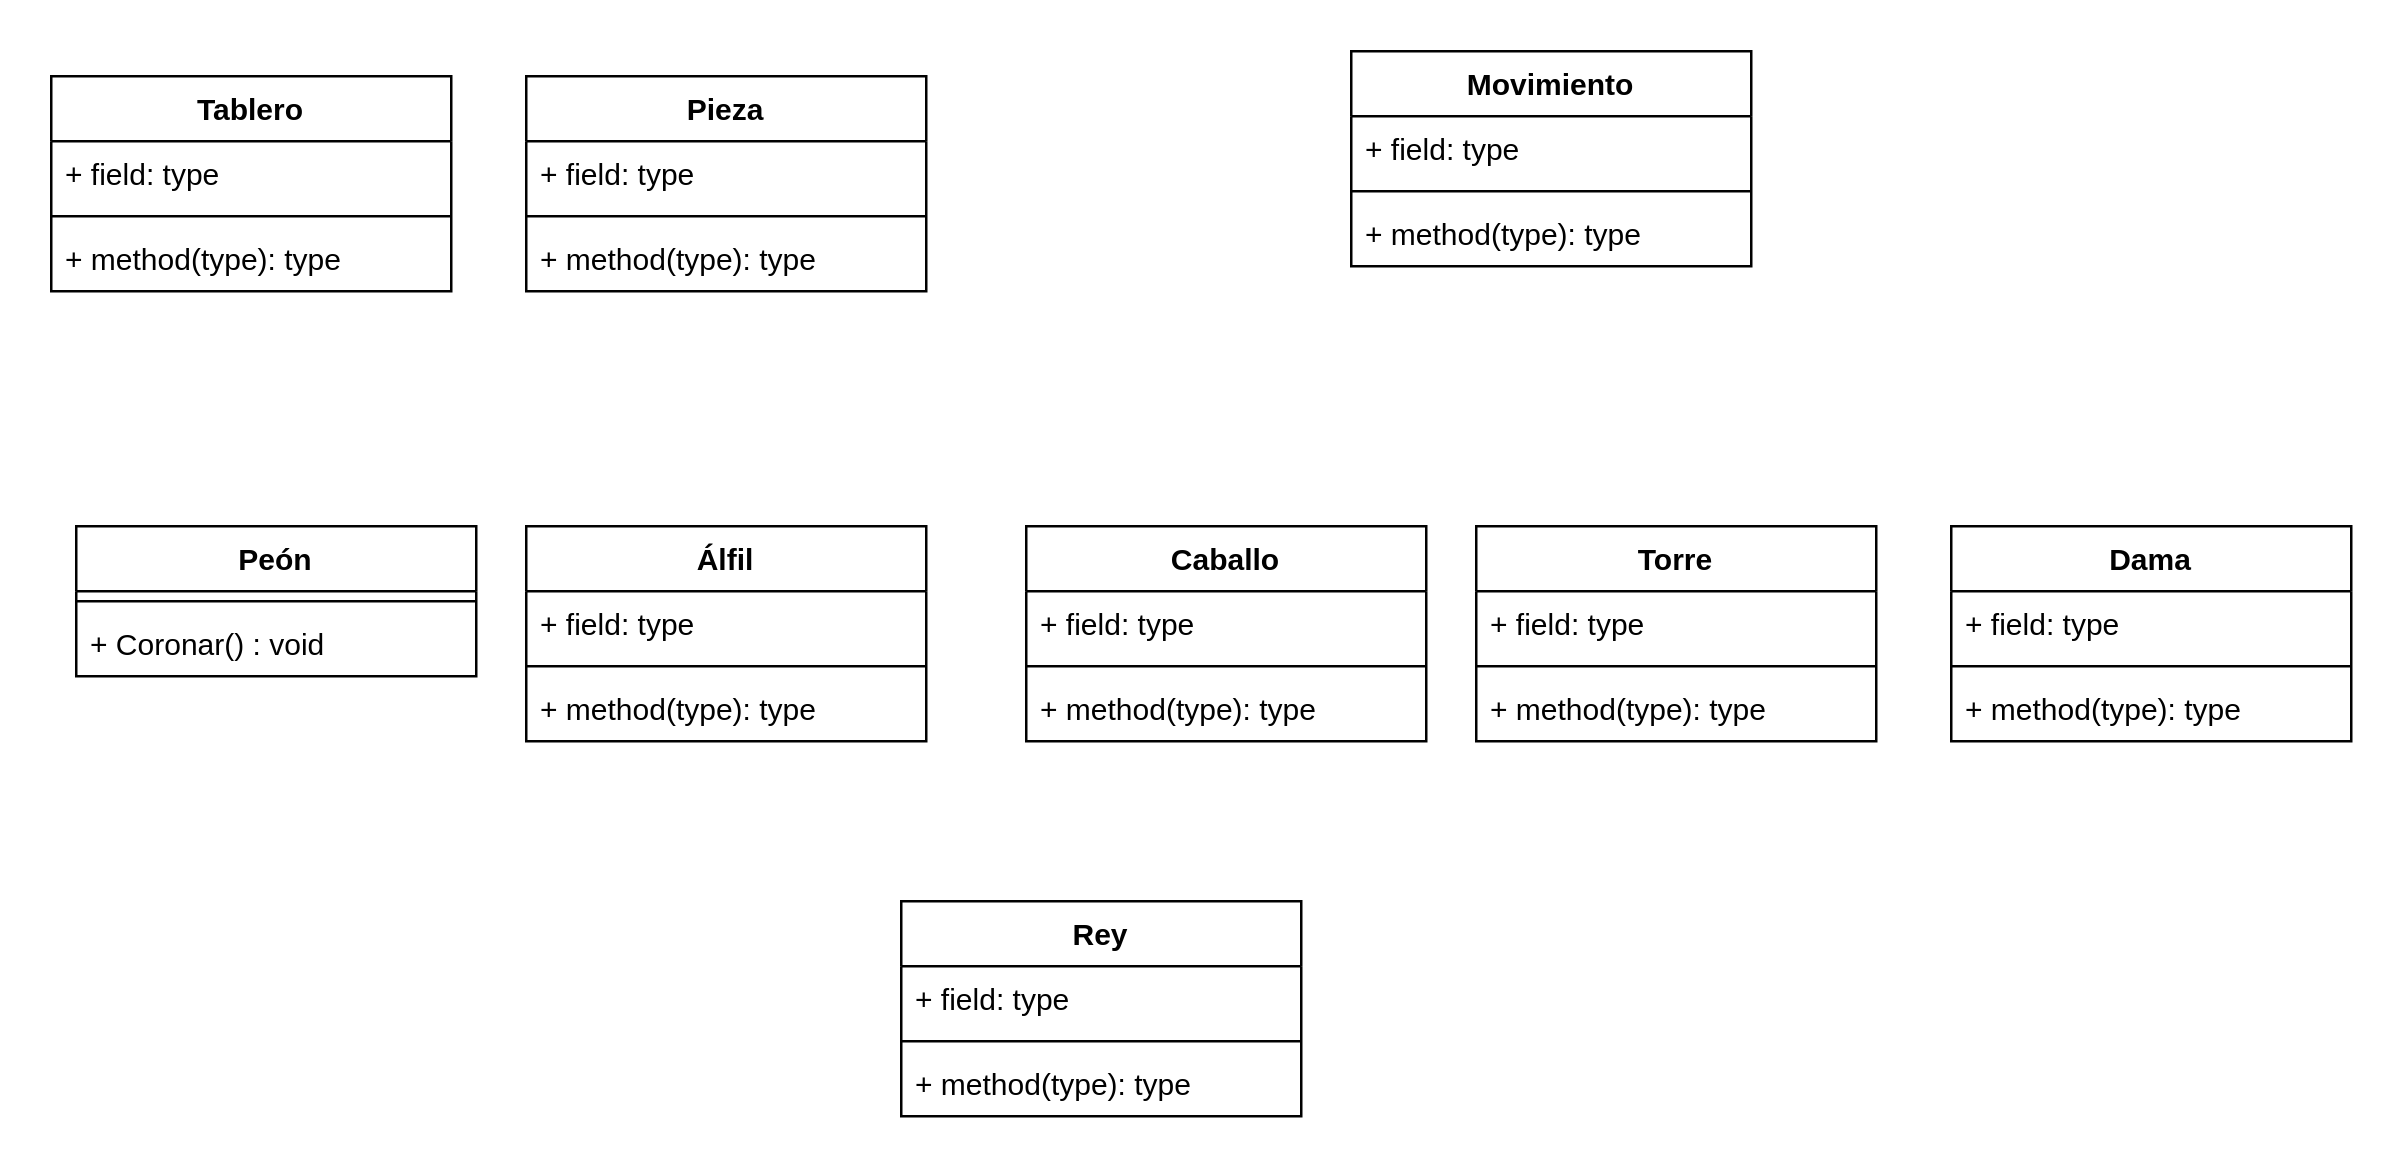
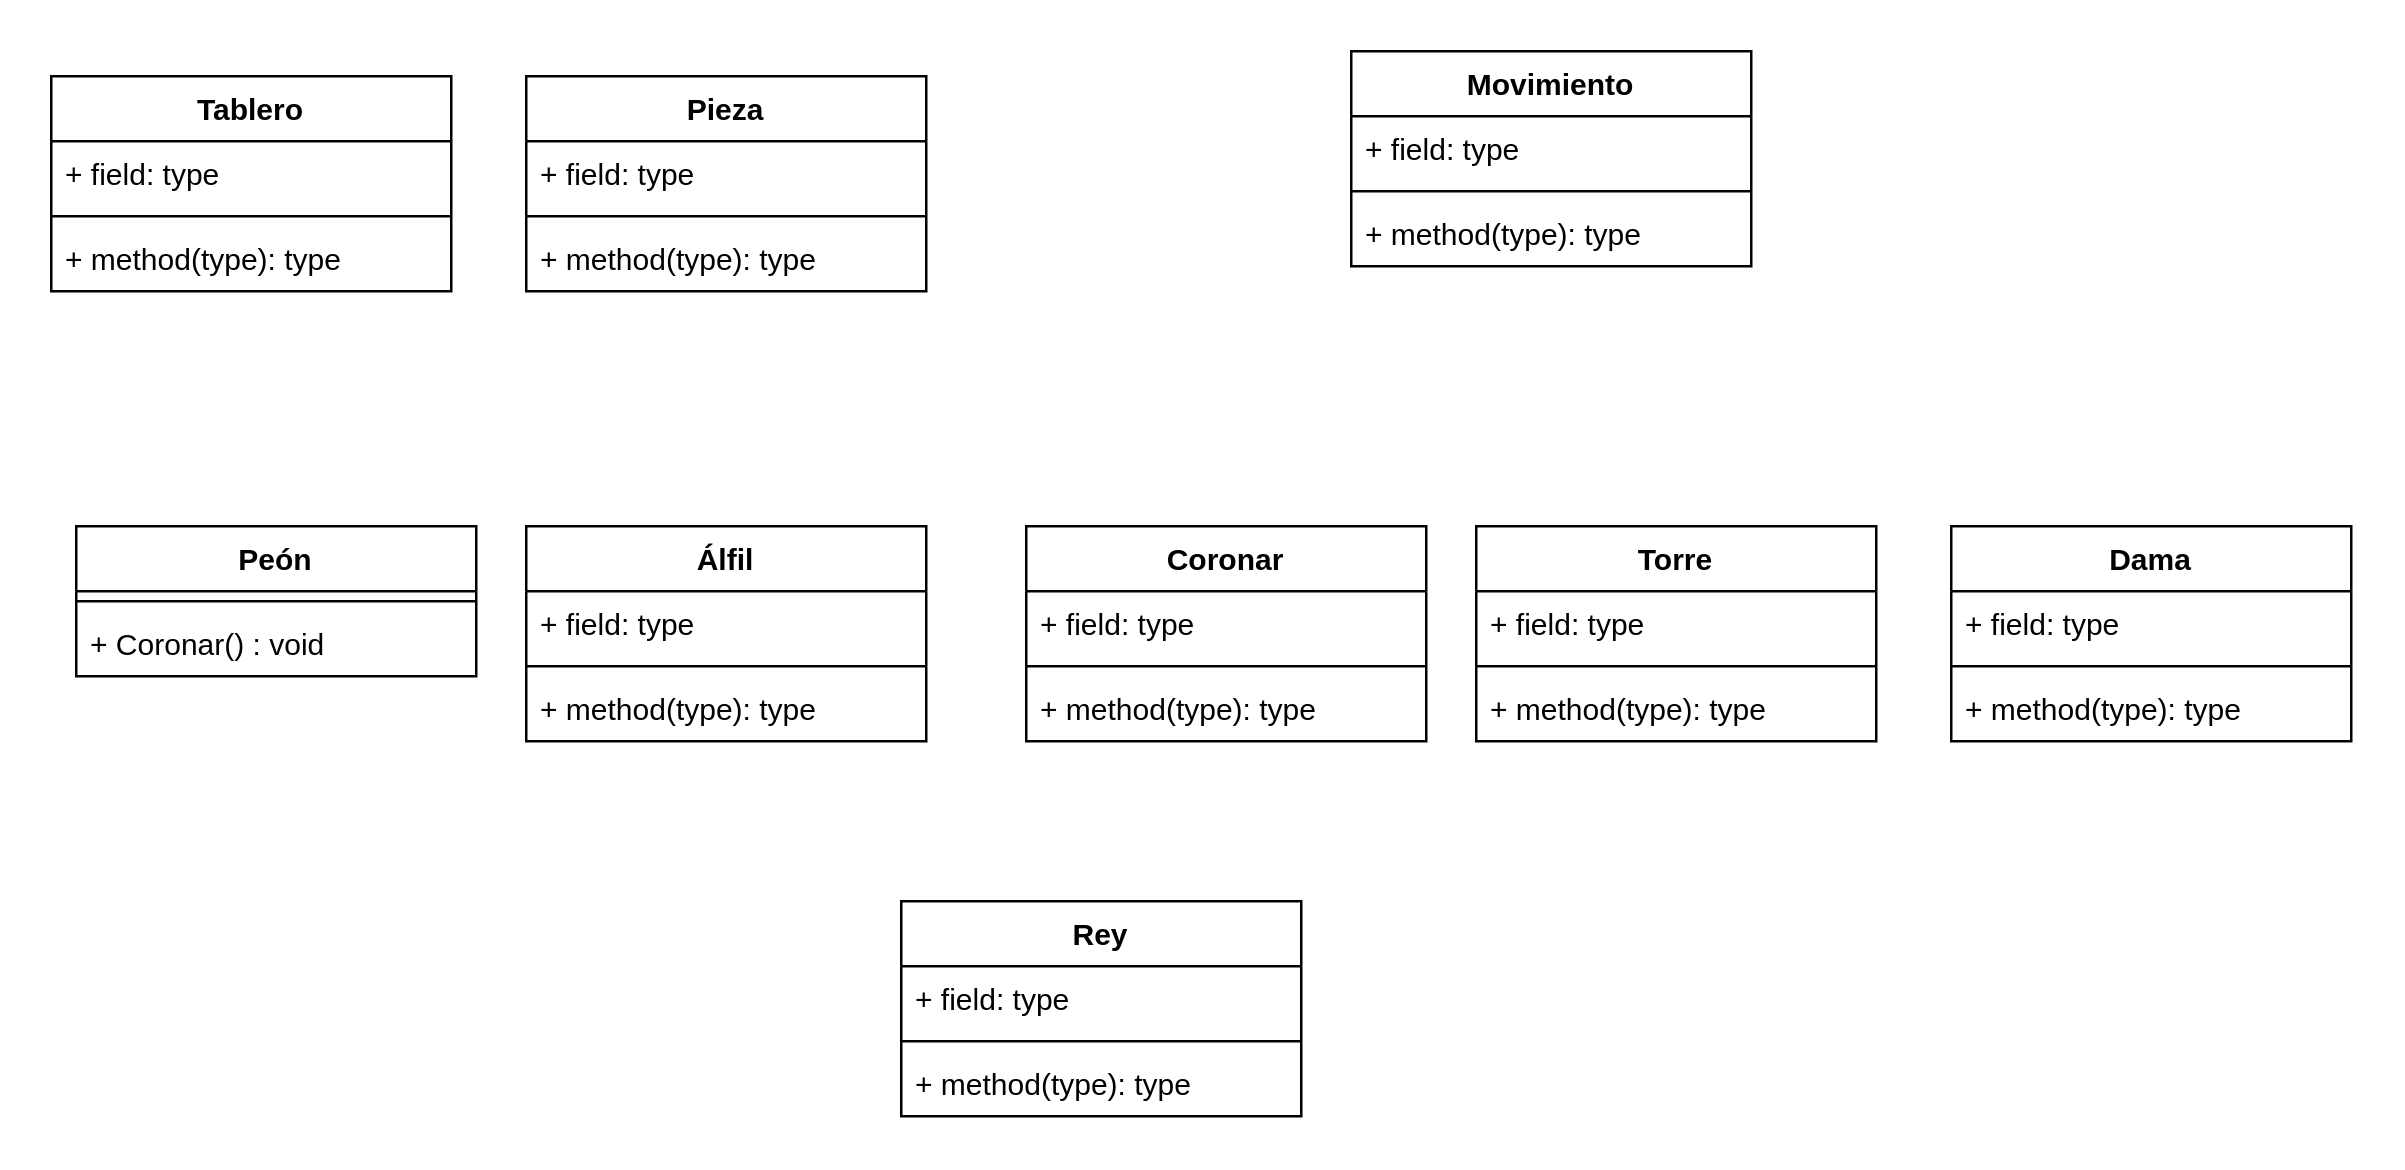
node "Caballo": label "Caballo" -> "Coronar"
